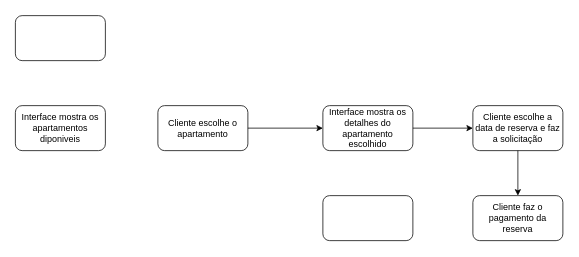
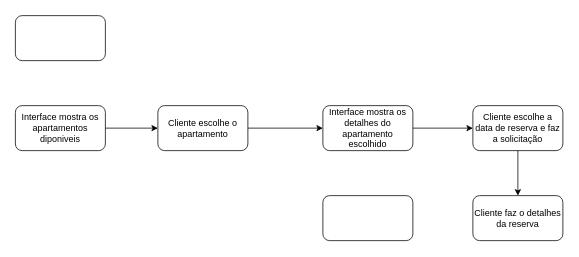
edge "Interface mostra os apartamentos diponiveis" -> "Cliente escolhe o apartamento": added
node "Cliente faz o pagamento da reserva": label "Cliente faz o pagamento da reserva" -> "Cliente faz o detalhes da reserva"
